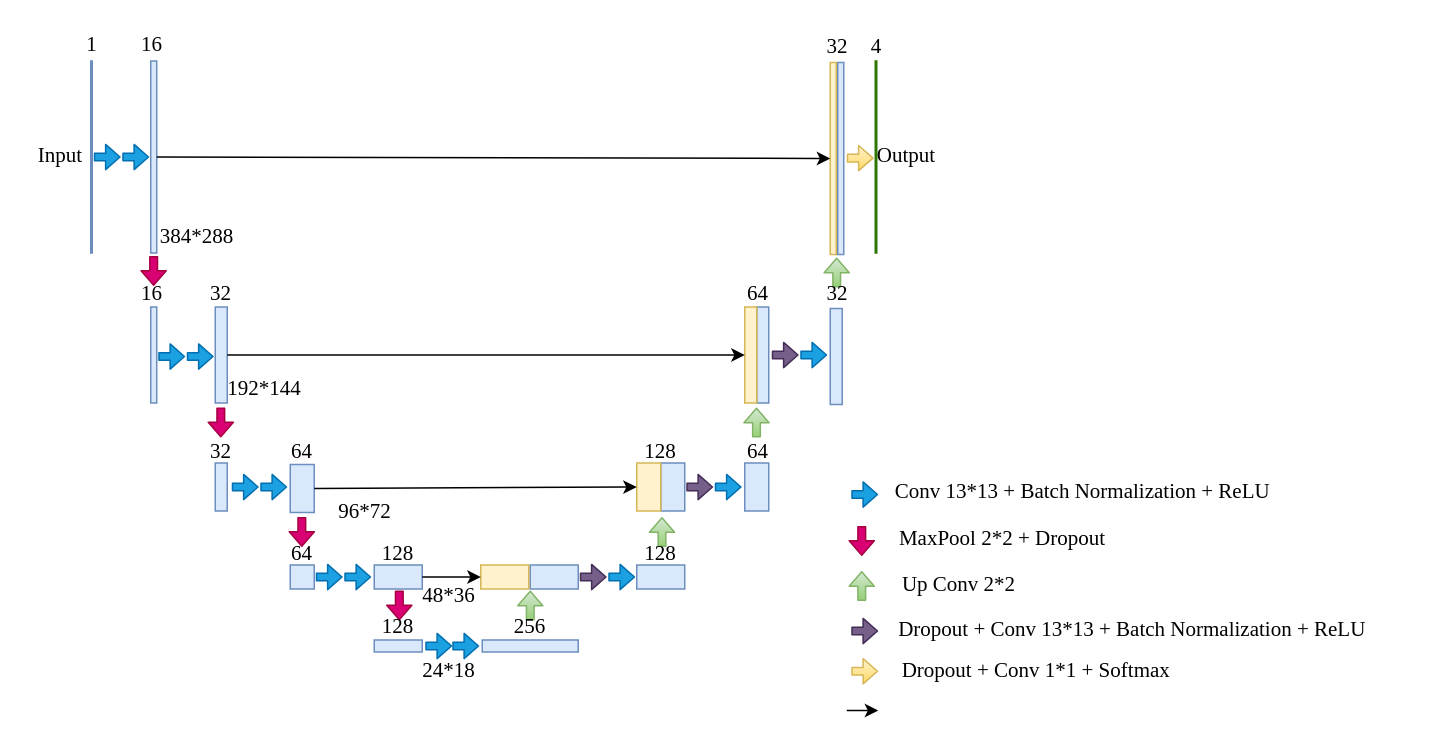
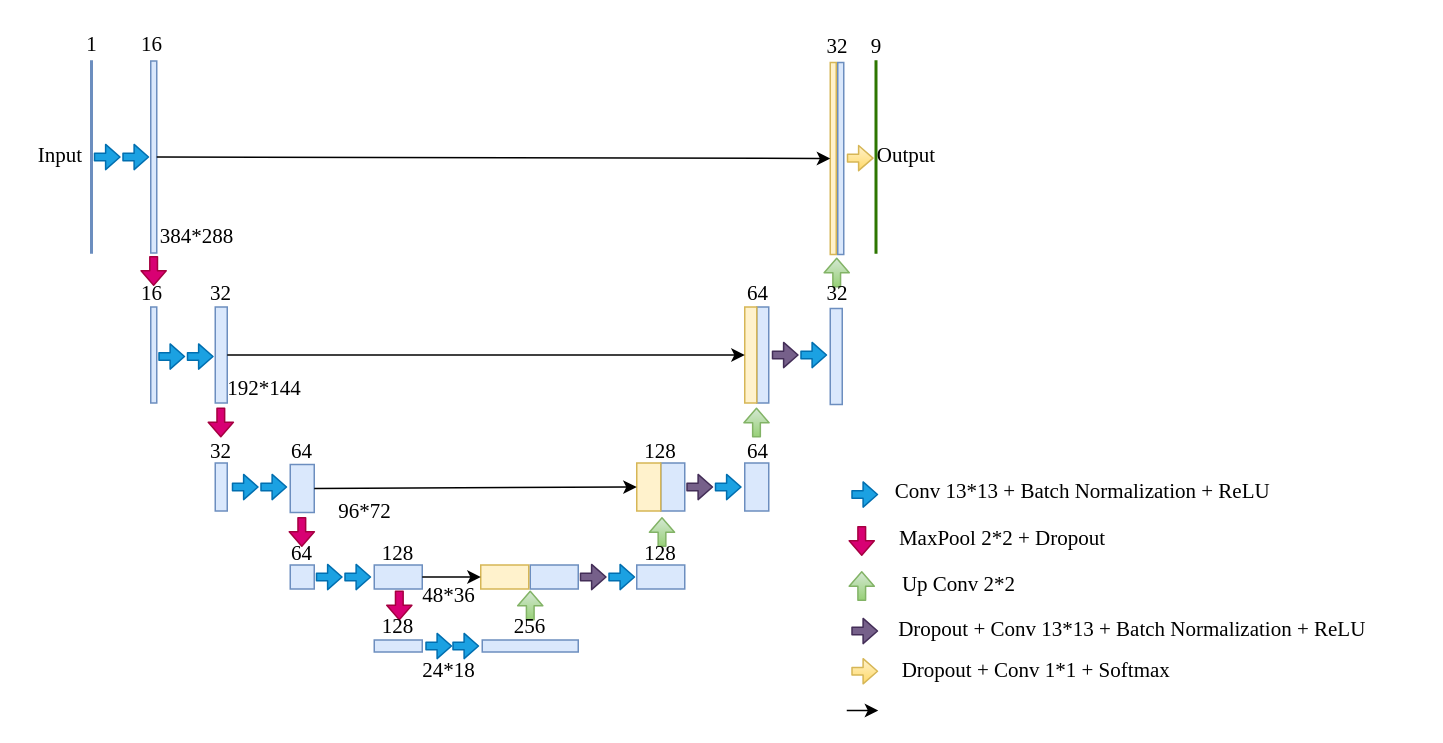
node "4": label "4" -> "9"
